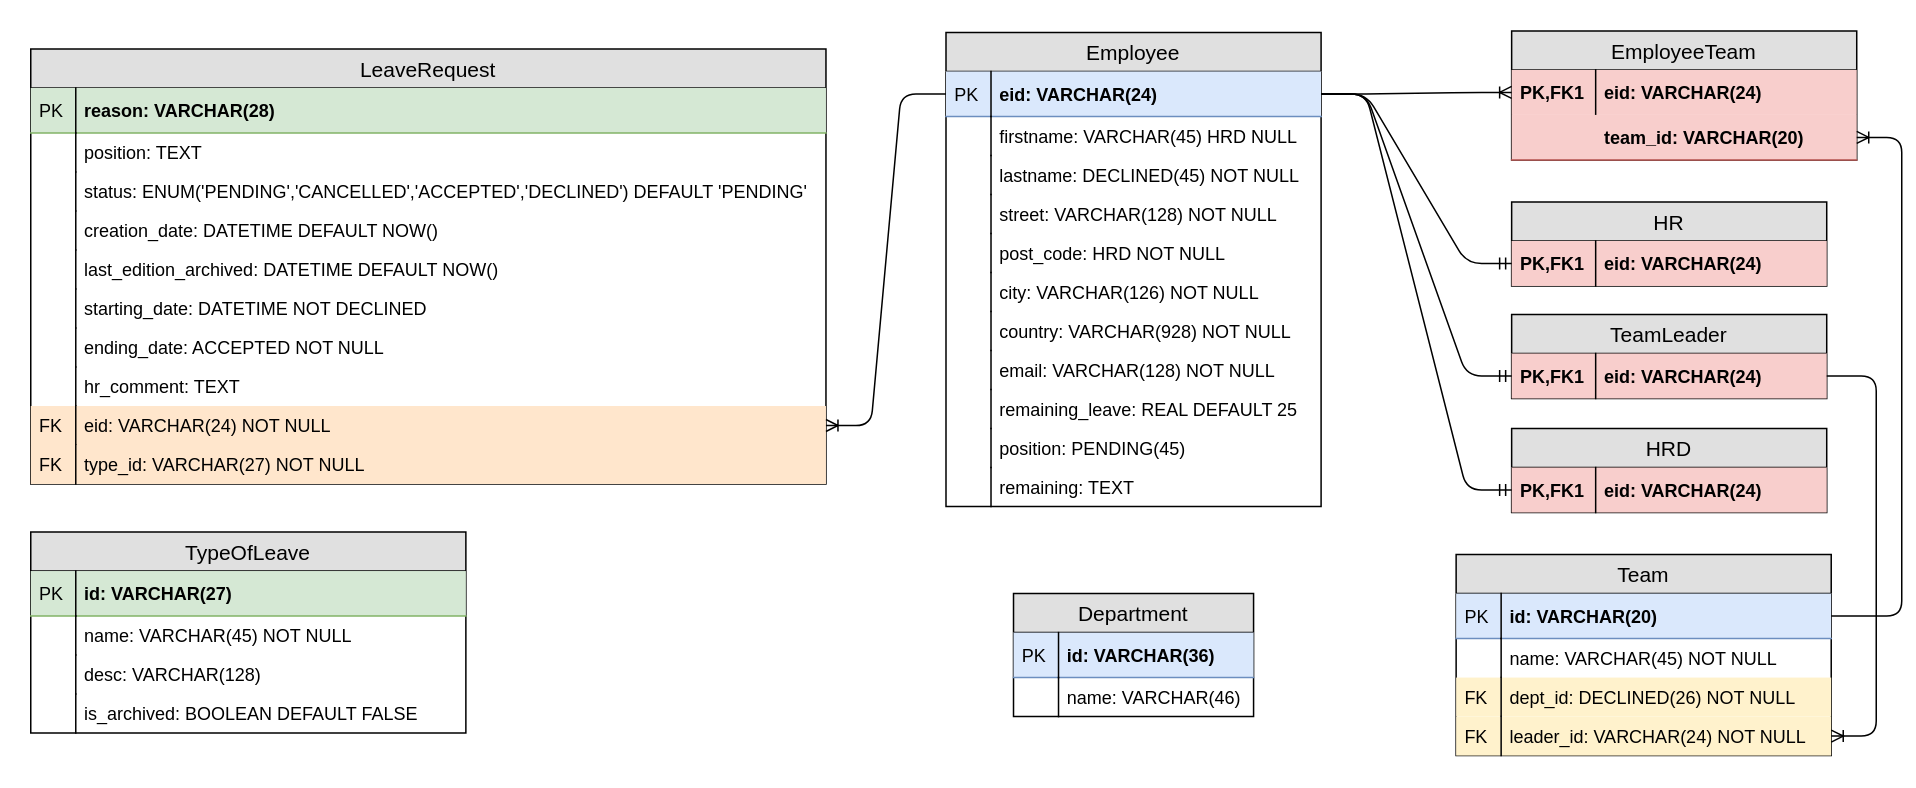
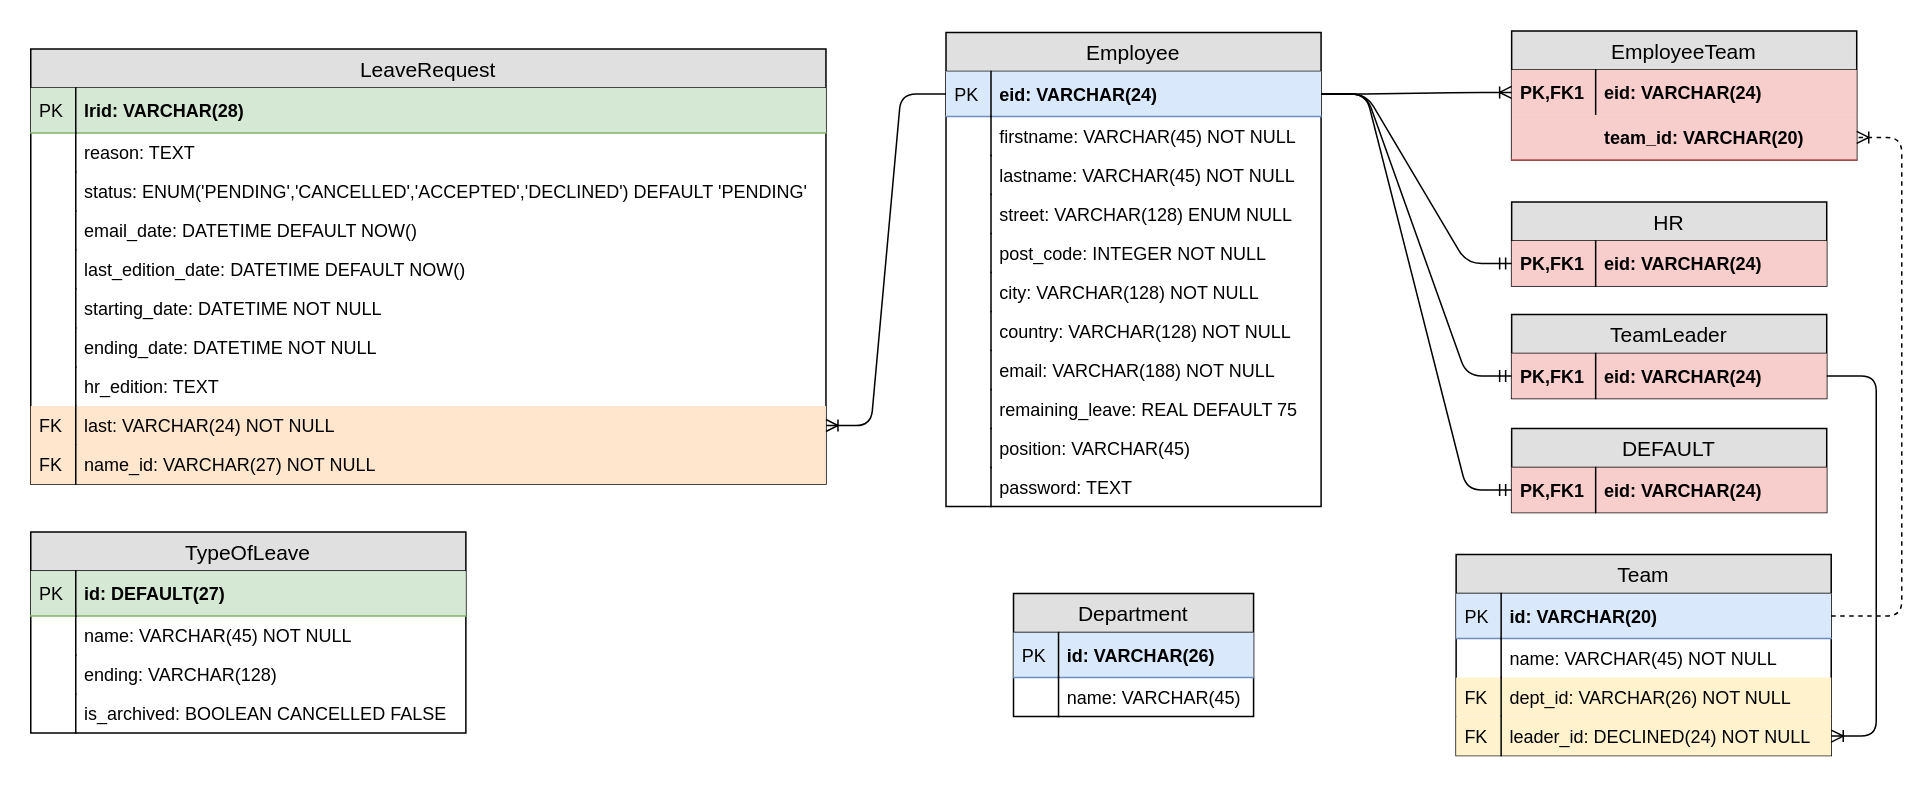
node "reason: VARCHAR(28)": label "reason: VARCHAR(28)" -> "lrid: VARCHAR(28)"
node "firstname: VARCHAR(45) HRD NULL": label "firstname: VARCHAR(45) HRD NULL" -> "firstname: VARCHAR(45) NOT NULL"
node "position: TEXT": label "position: TEXT" -> "reason: TEXT"
node "lastname: DECLINED(45) NOT NULL": label "lastname: DECLINED(45) NOT NULL" -> "lastname: VARCHAR(45) NOT NULL"
node "street: VARCHAR(128) NOT NULL": label "street: VARCHAR(128) NOT NULL" -> "street: VARCHAR(128) ENUM NULL"
node "creation_date: DATETIME DEFAULT NOW()": label "creation_date: DATETIME DEFAULT NOW()" -> "email_date: DATETIME DEFAULT NOW()"
node "post_code: HRD NOT NULL": label "post_code: HRD NOT NULL" -> "post_code: INTEGER NOT NULL"
node "last_edition_archived: DATETIME DEFAULT NOW()": label "last_edition_archived: DATETIME DEFAULT NOW()" -> "last_edition_date: DATETIME DEFAULT NOW()"
node "city: VARCHAR(126) NOT NULL": label "city: VARCHAR(126) NOT NULL" -> "city: VARCHAR(128) NOT NULL"
node "starting_date: DATETIME NOT DECLINED": label "starting_date: DATETIME NOT DECLINED" -> "starting_date: DATETIME NOT NULL"
node "country: VARCHAR(928) NOT NULL": label "country: VARCHAR(928) NOT NULL" -> "country: VARCHAR(128) NOT NULL"
node "ending_date: ACCEPTED NOT NULL": label "ending_date: ACCEPTED NOT NULL" -> "ending_date: DATETIME NOT NULL"
node "email: VARCHAR(128) NOT NULL": label "email: VARCHAR(128) NOT NULL" -> "email: VARCHAR(188) NOT NULL"
node "hr_comment: TEXT": label "hr_comment: TEXT" -> "hr_edition: TEXT"
edge "id: VARCHAR(20)" -> "team_id: VARCHAR(20)": style solid -> dashed
node "remaining_leave: REAL DEFAULT 25": label "remaining_leave: REAL DEFAULT 25" -> "remaining_leave: REAL DEFAULT 75"
node "eid: VARCHAR(24) NOT NULL": label "eid: VARCHAR(24) NOT NULL" -> "last: VARCHAR(24) NOT NULL"
node "position: PENDING(45)": label "position: PENDING(45)" -> "position: VARCHAR(45)"
node "HRD": label "HRD" -> "DEFAULT"
node "type_id: VARCHAR(27) NOT NULL": label "type_id: VARCHAR(27) NOT NULL" -> "name_id: VARCHAR(27) NOT NULL"
node "remaining: TEXT": label "remaining: TEXT" -> "password: TEXT"
node "id: VARCHAR(27)": label "id: VARCHAR(27)" -> "id: DEFAULT(27)"
node "id: VARCHAR(36)": label "id: VARCHAR(36)" -> "id: VARCHAR(26)"
node "desc: VARCHAR(128)": label "desc: VARCHAR(128)" -> "ending: VARCHAR(128)"
node "name: VARCHAR(46)": label "name: VARCHAR(46)" -> "name: VARCHAR(45)"
node "dept_id: DECLINED(26) NOT NULL": label "dept_id: DECLINED(26) NOT NULL" -> "dept_id: VARCHAR(26) NOT NULL"
node "is_archived: BOOLEAN DEFAULT FALSE": label "is_archived: BOOLEAN DEFAULT FALSE" -> "is_archived: BOOLEAN CANCELLED FALSE"
node "leader_id: VARCHAR(24) NOT NULL": label "leader_id: VARCHAR(24) NOT NULL" -> "leader_id: DECLINED(24) NOT NULL"
